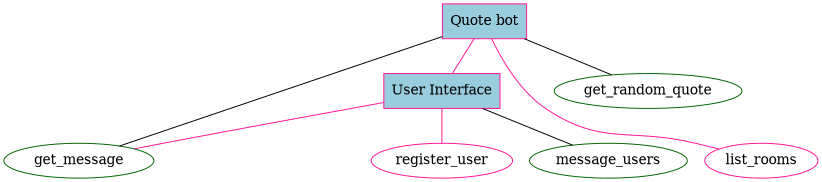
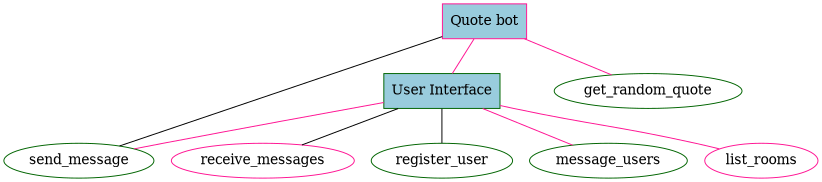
edge "Quote bot" -- "get_random_quote": color black -> deeppink
node "User Interface": color deeppink -> darkgreen
edge "User Interface" -- "register_user": color deeppink -> black
edge "User Interface" -- "message_users": color black -> deeppink
edge "Quote bot" -- "list_rooms": now "User Interface" -- "list_rooms"
node "get_message": label "get_message" -> "send_message"
node "receive_messages": added
node "register_user": color deeppink -> darkgreen
